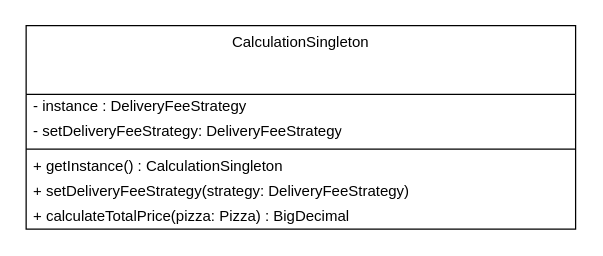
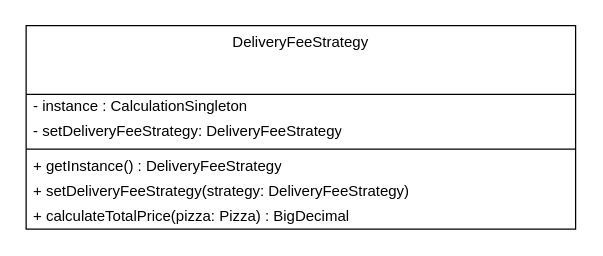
node "CalculationSingleton": label "CalculationSingleton" -> "DeliveryFeeStrategy"
node "- instance : DeliveryFeeStrategy": label "- instance : DeliveryFeeStrategy" -> "- instance : CalculationSingleton"
node "+ getInstance() : CalculationSingleton": label "+ getInstance() : CalculationSingleton" -> "+ getInstance() : DeliveryFeeStrategy"
